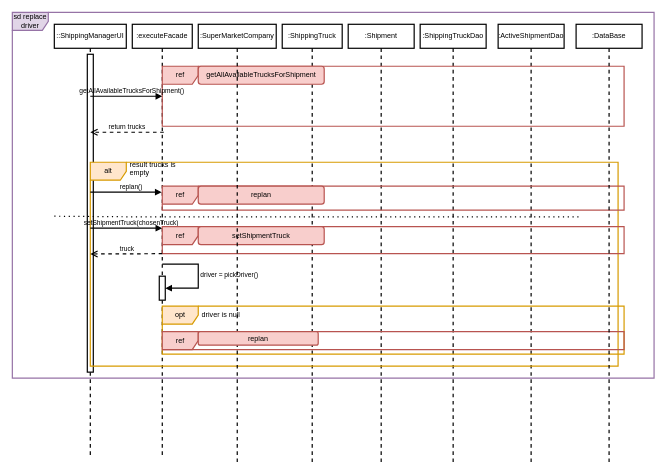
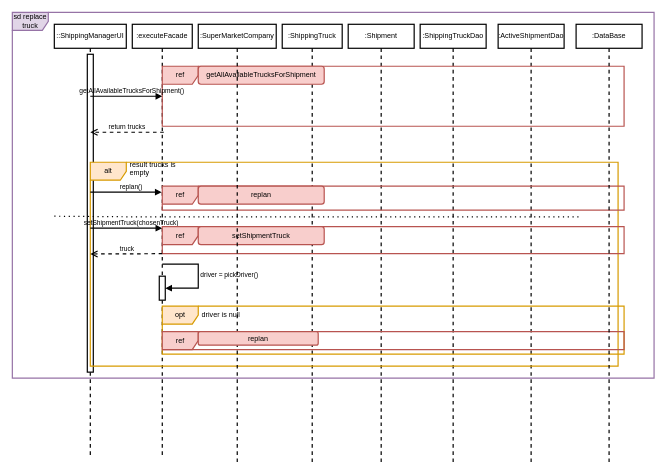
node "sd replace driver": label "sd replace driver" -> "sd replace truck"
